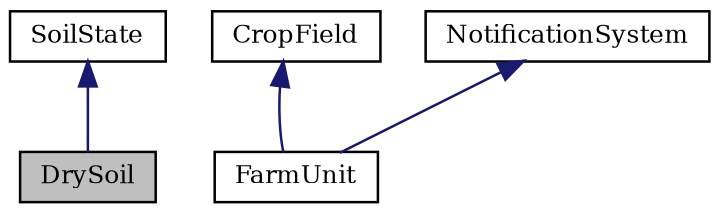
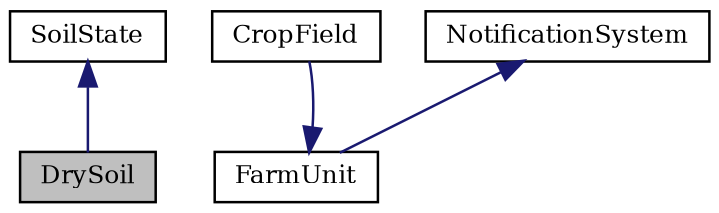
edge "FarmUnit" -> "CropField": reversed
